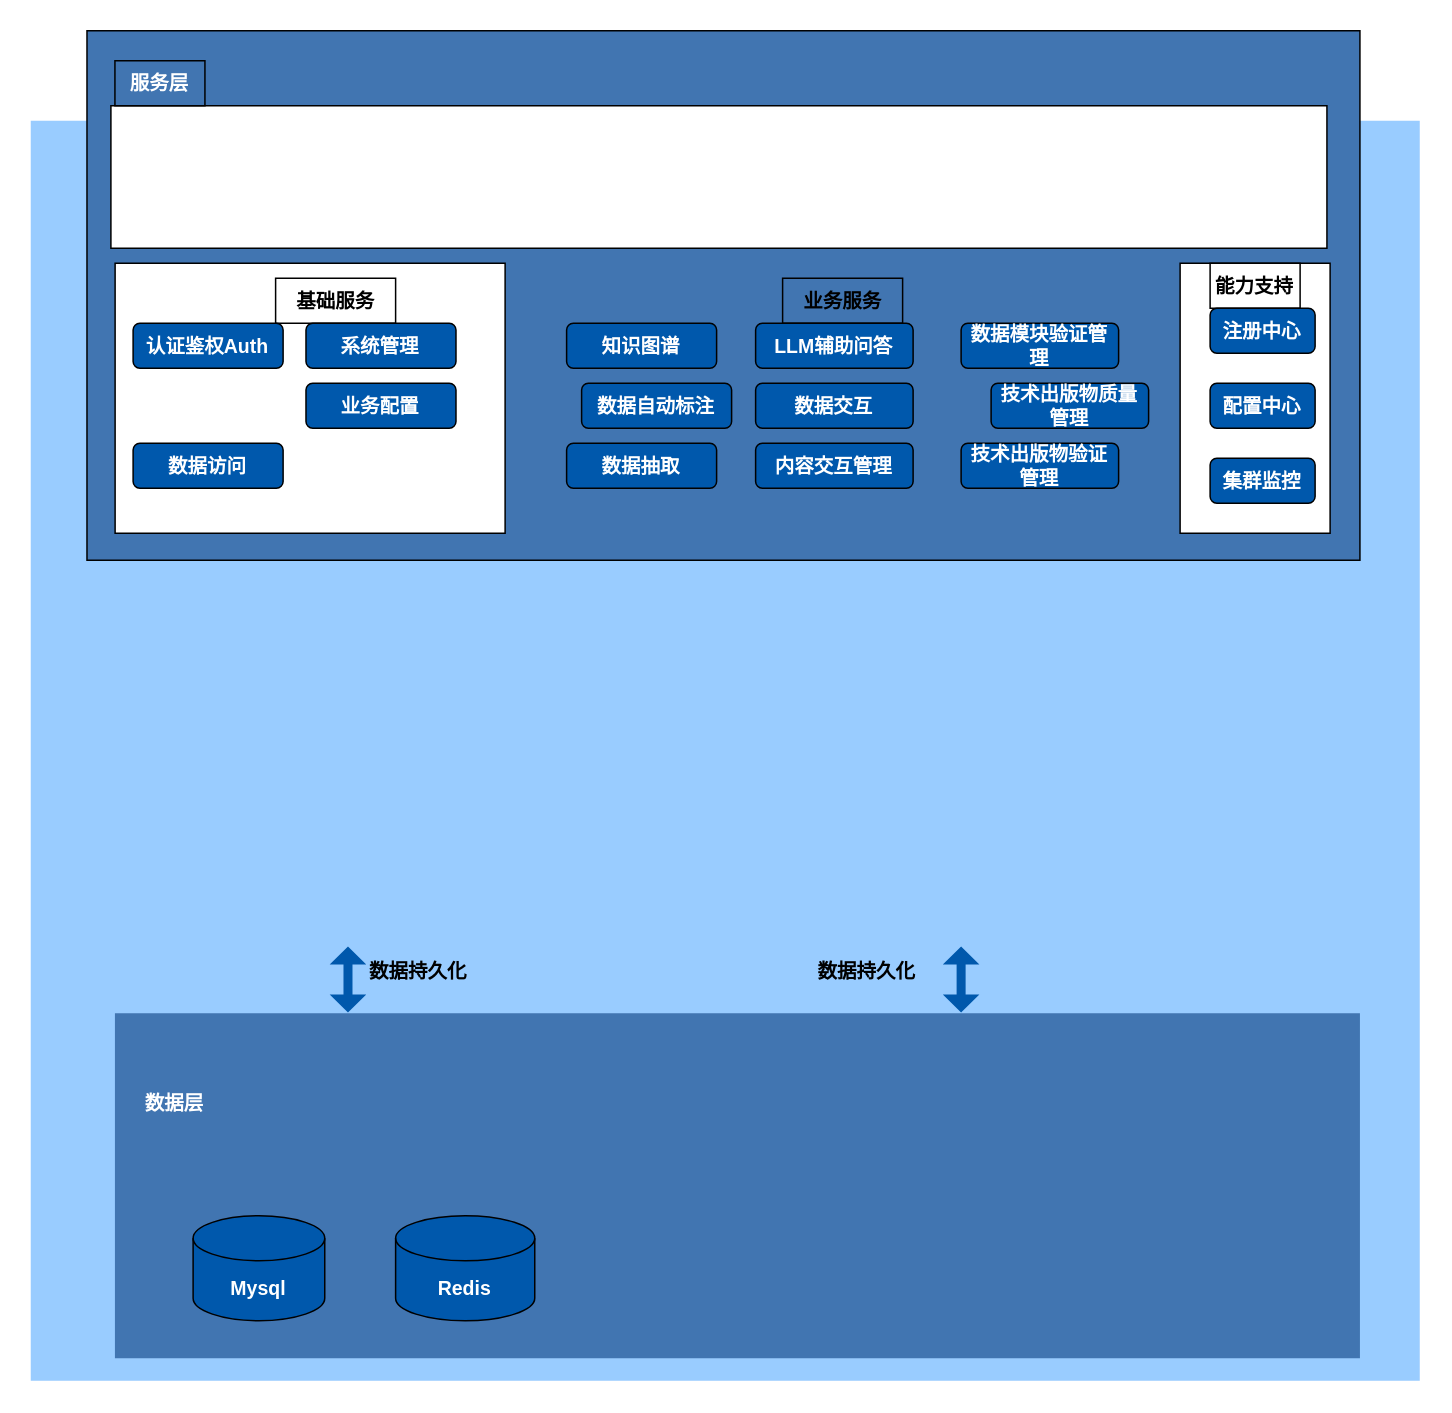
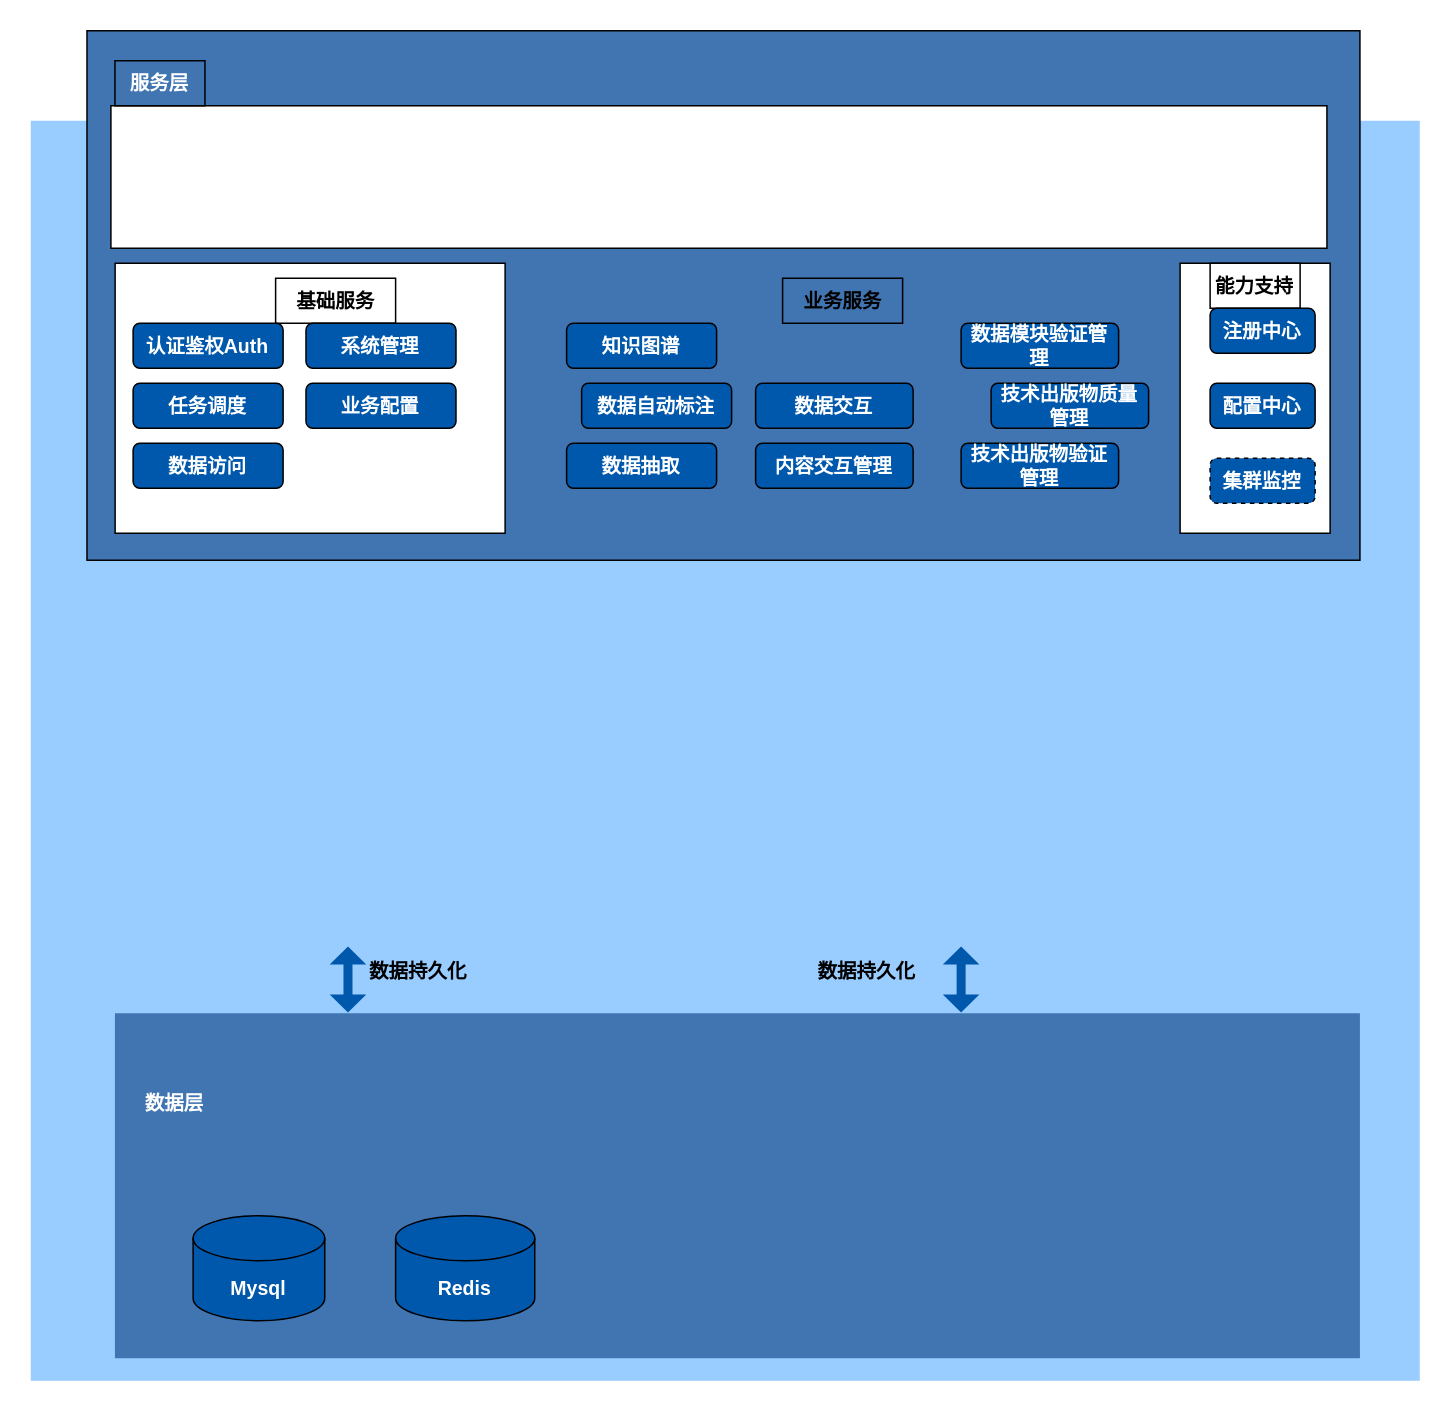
node "LLM辅助问答": removed
node "任务调度": added
node "集群监控": style solid -> dashed
